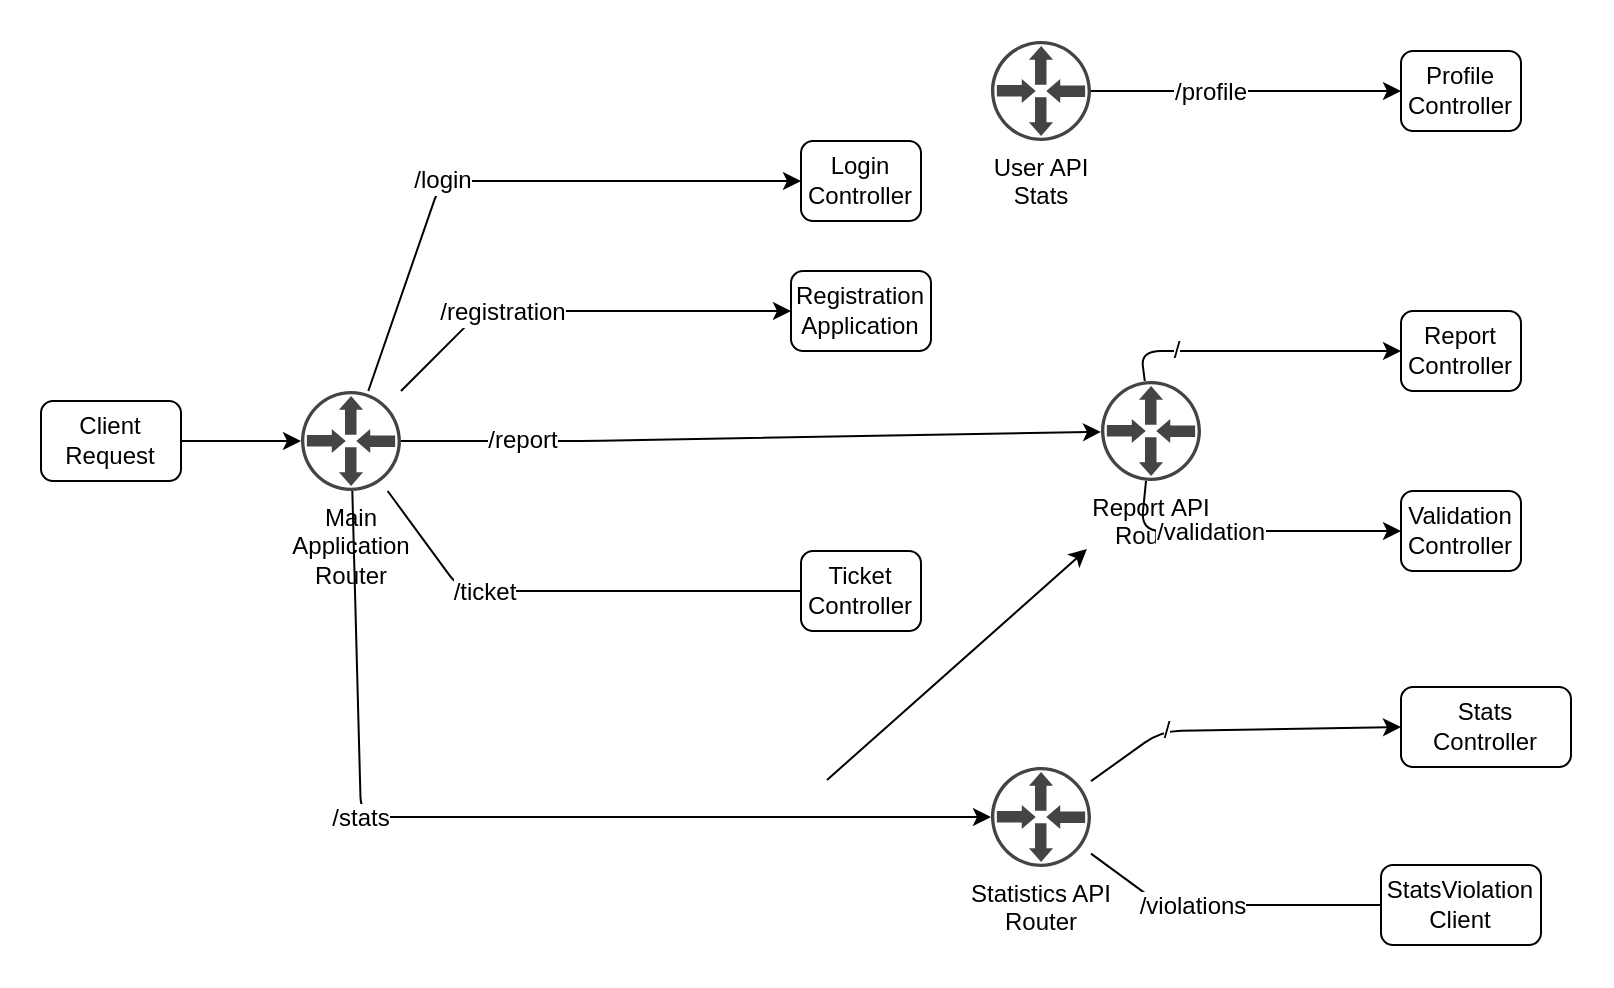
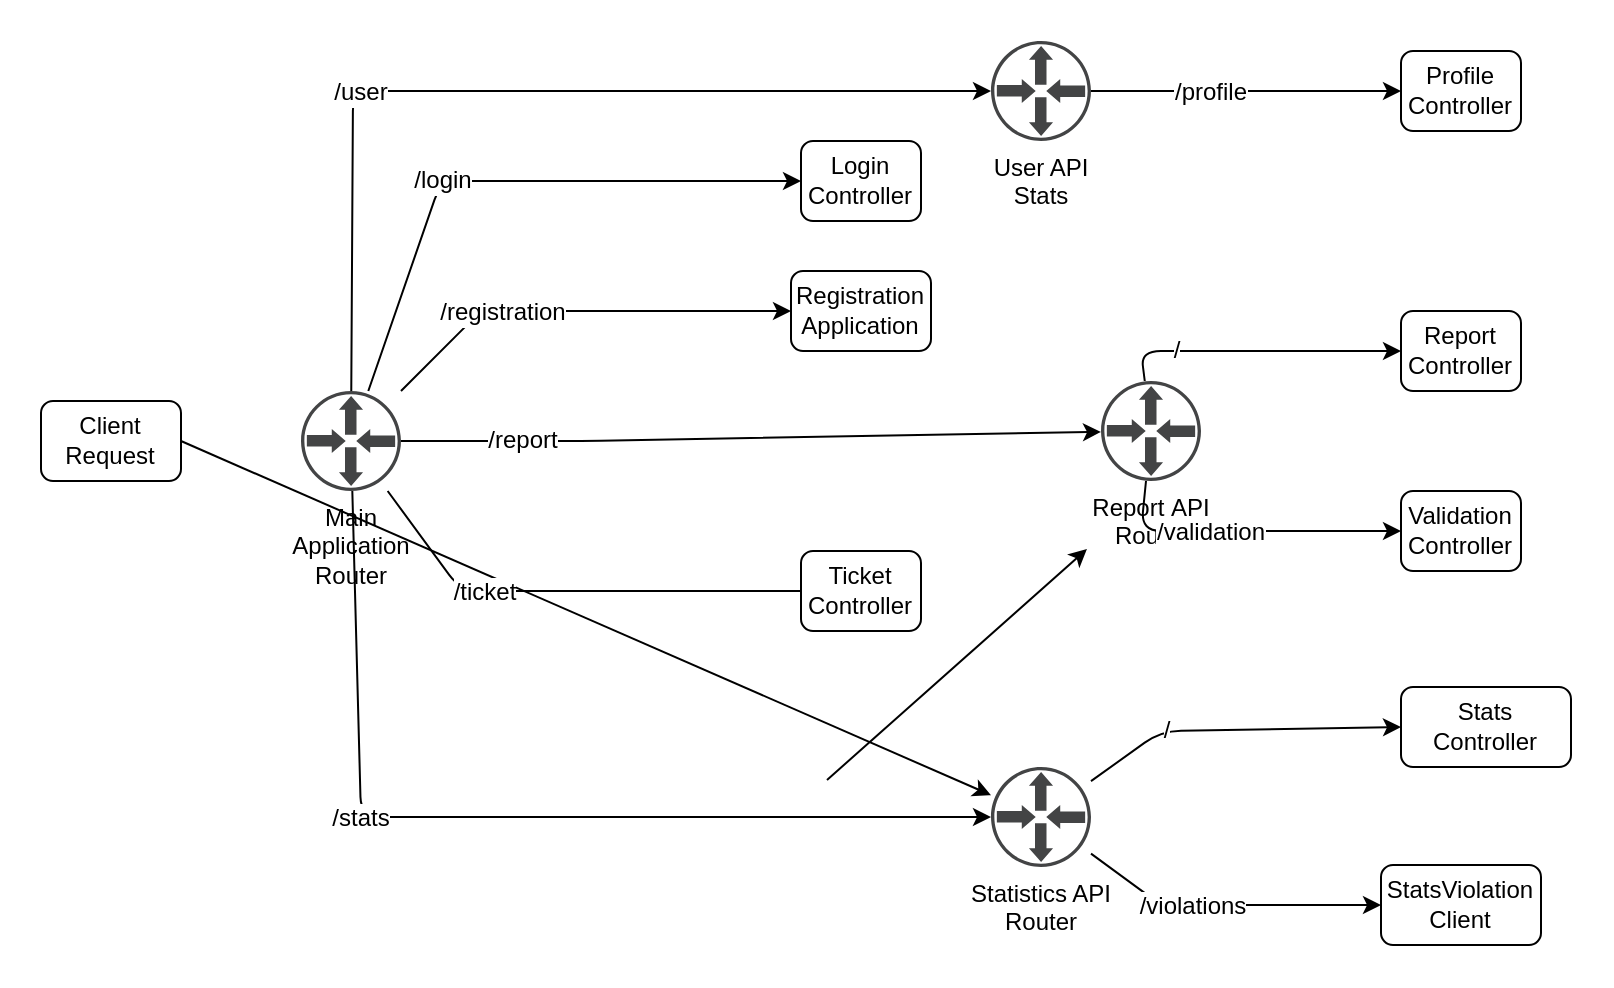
edge "Main Application Router" -> "User API Stats": added, label "/user"
edge "Client Request" -> "Main Application Router": now "Client Request" -> "Statistics API Router"
edge "Statistics API Router" -- "StatsViolation Client": arrowhead none -> classic
